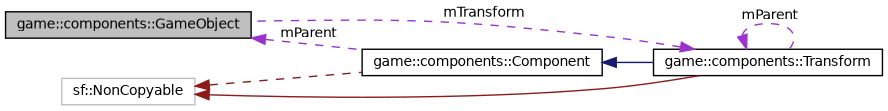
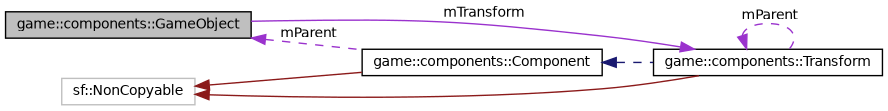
edge "game::components::GameObject" -> "game::components::Transform": style dashed -> solid
edge "game::components::Transform" -> "game::components::Component": style solid -> dashed
edge "game::components::Component" -> "sf::NonCopyable": style dashed -> solid
